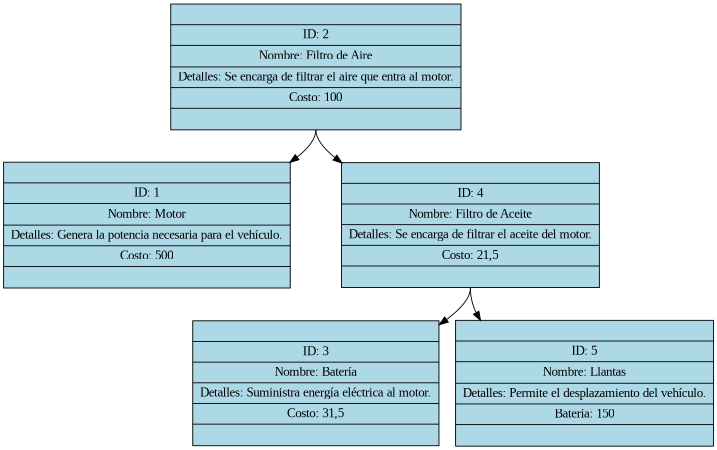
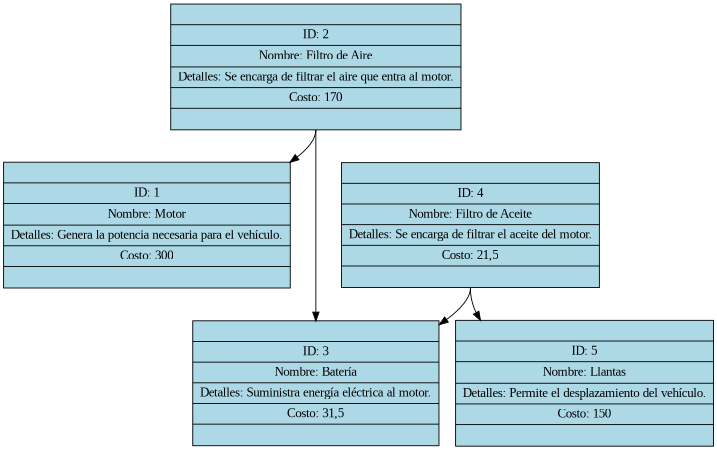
node "ID: 2": text "Costo: 100" -> "Costo: 170"
edge "ID: 2" -> "ID: 4": now "ID: 2" -> "ID: 3"
node "ID: 1": text "Costo: 500" -> "Costo: 300"
node "ID: 5": text "Batería: 150" -> "Costo: 150"
